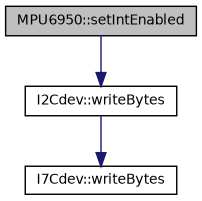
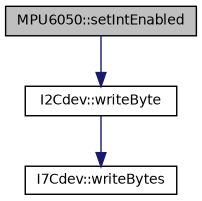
node "MPU6950::setIntEnabled": label "MPU6950::setIntEnabled" -> "MPU6050::setIntEnabled"
node "I2Cdev::writeBytes": label "I2Cdev::writeBytes" -> "I2Cdev::writeByte"
